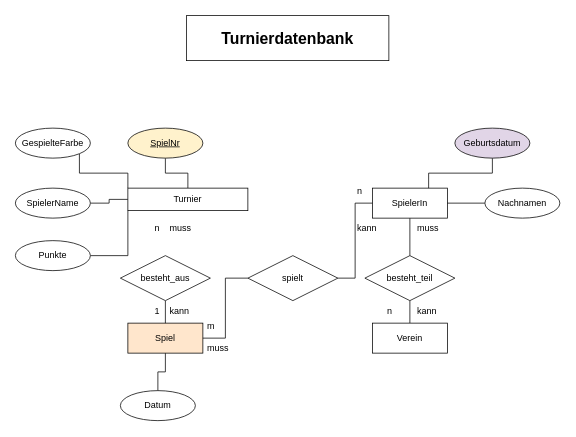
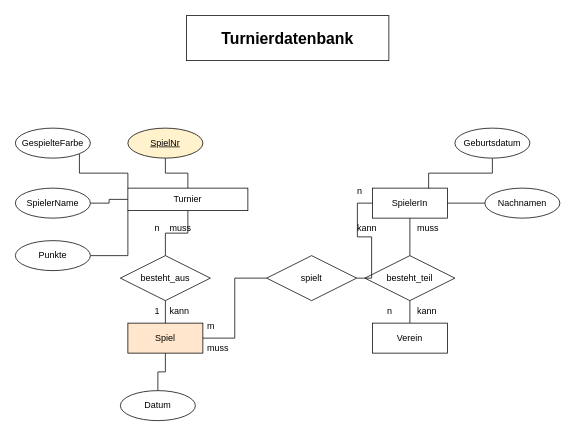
node "Geburtsdatum": fillcolor #e1d5e7 -> #ffffff
edge "Turnier" -- "besteht_aus": added
node "spielt": moved (293, 278) -> (312, 278)
